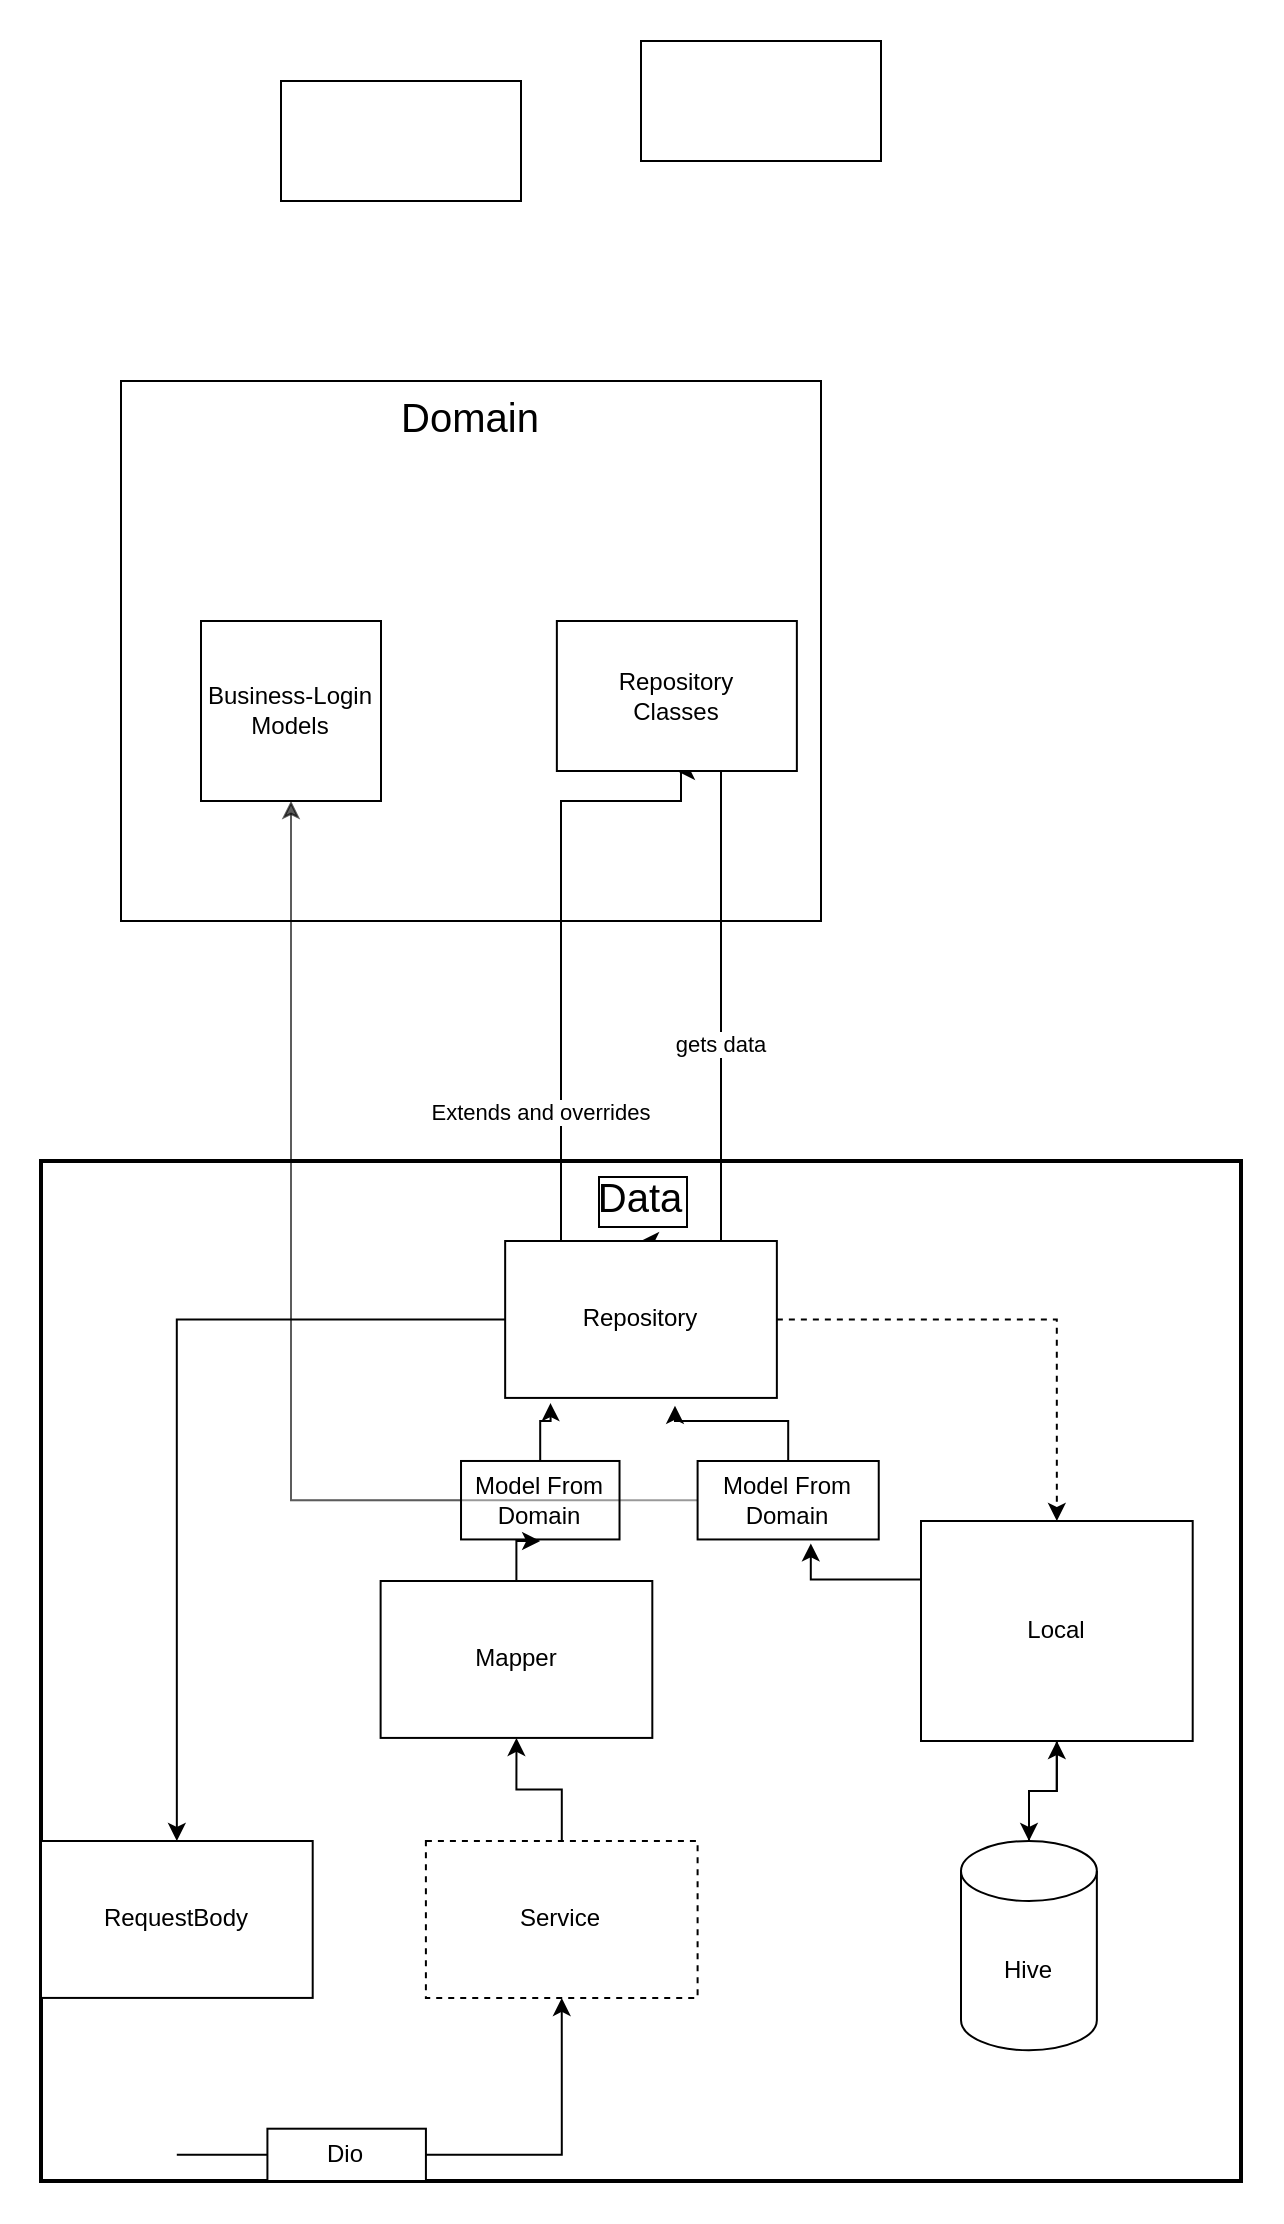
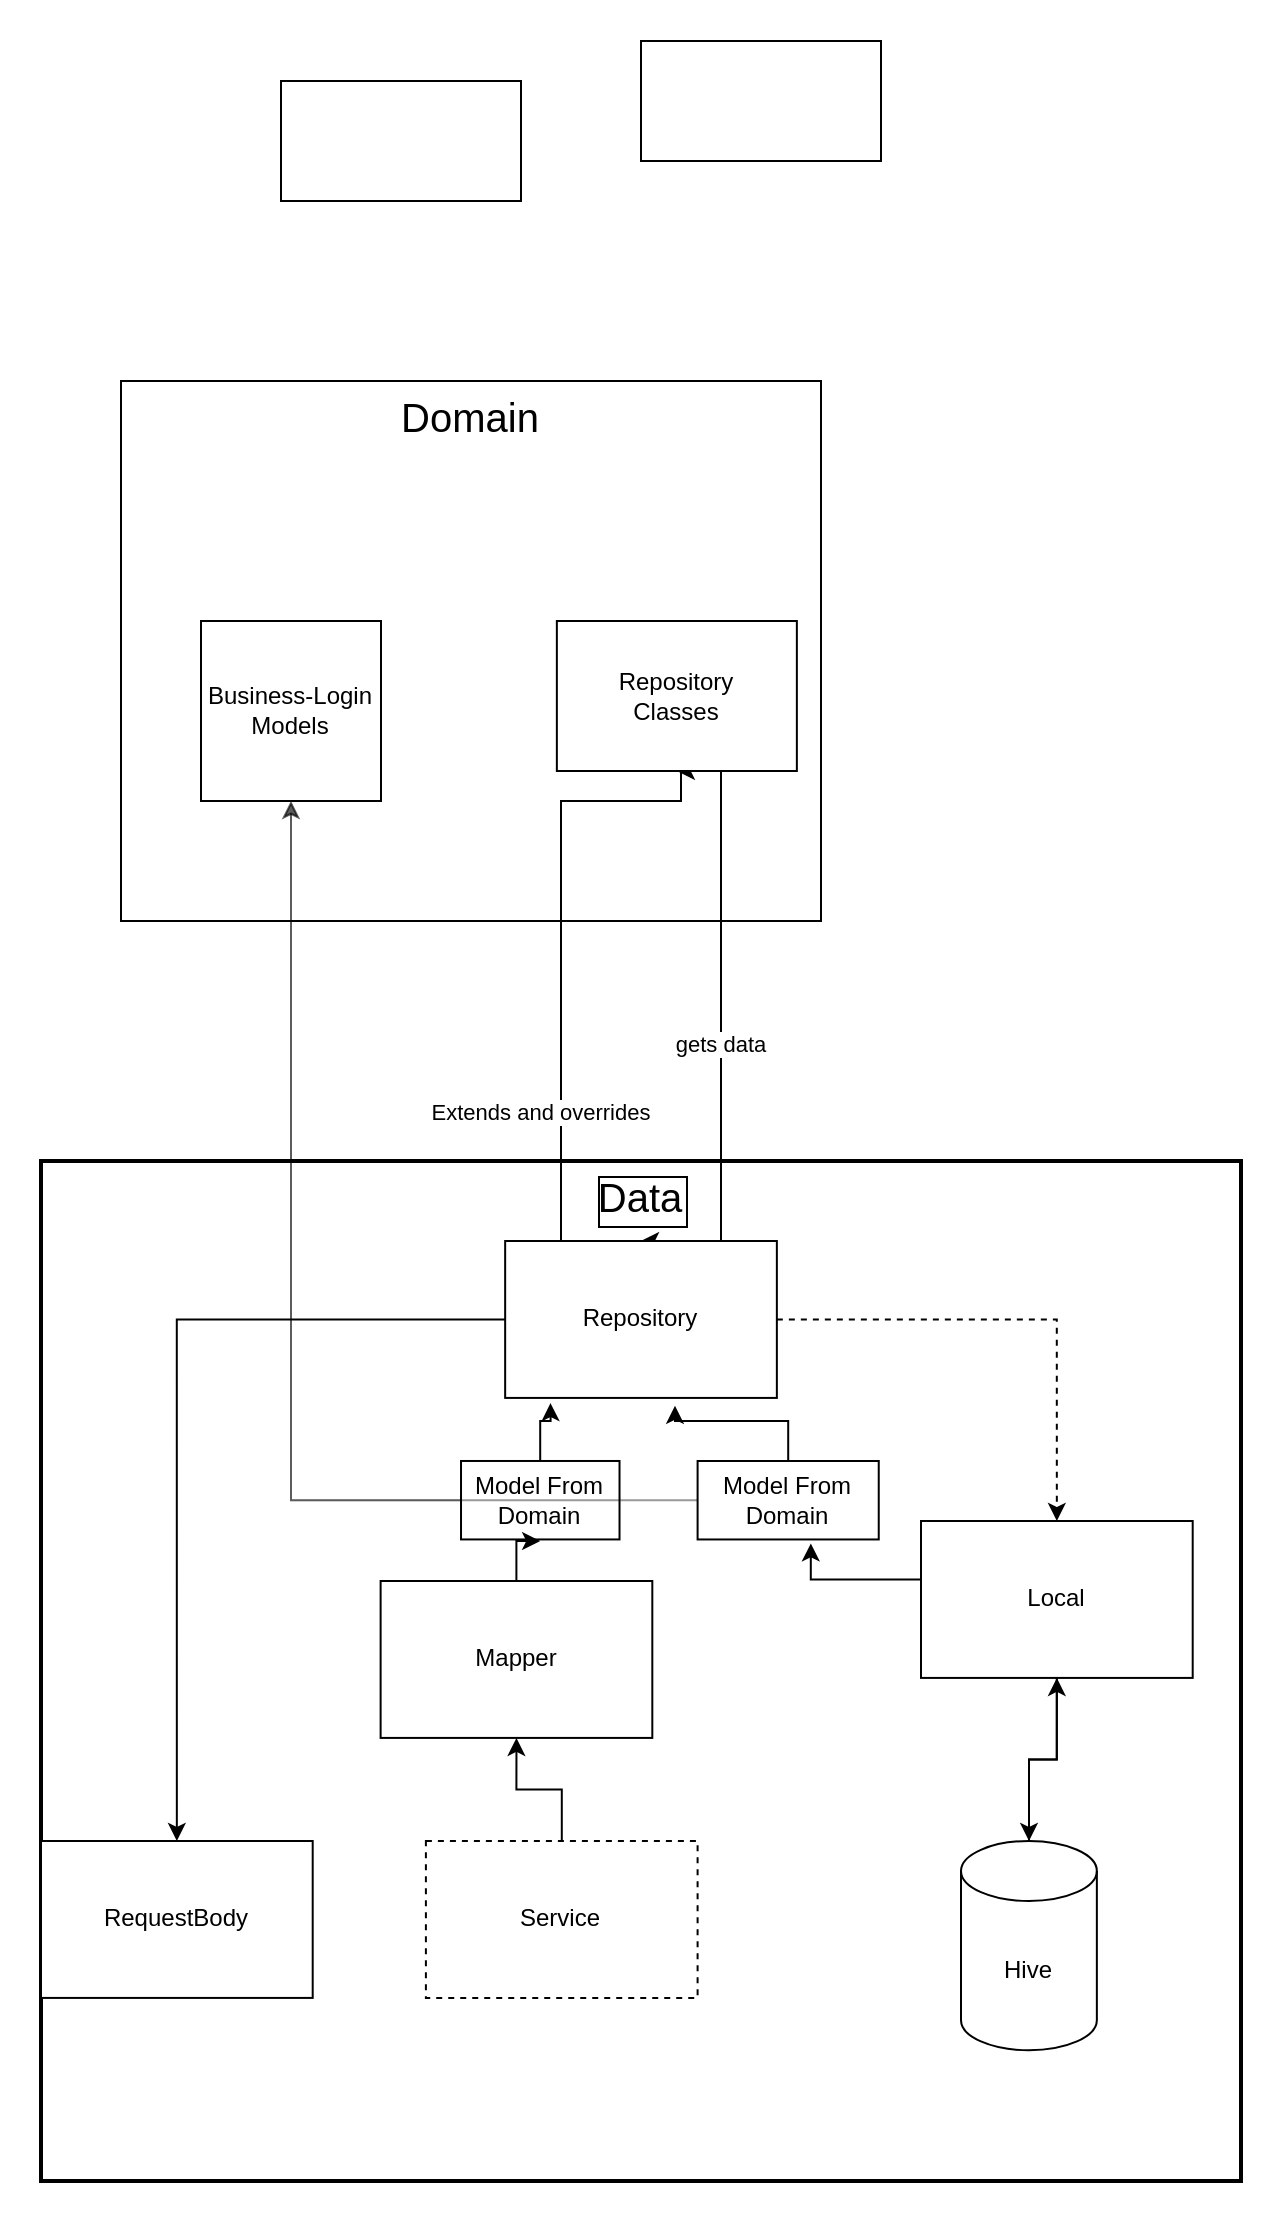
node "Local": size 272x220 -> 272x157
edge "Dio" -> "Service": removed
node "Dio": removed
